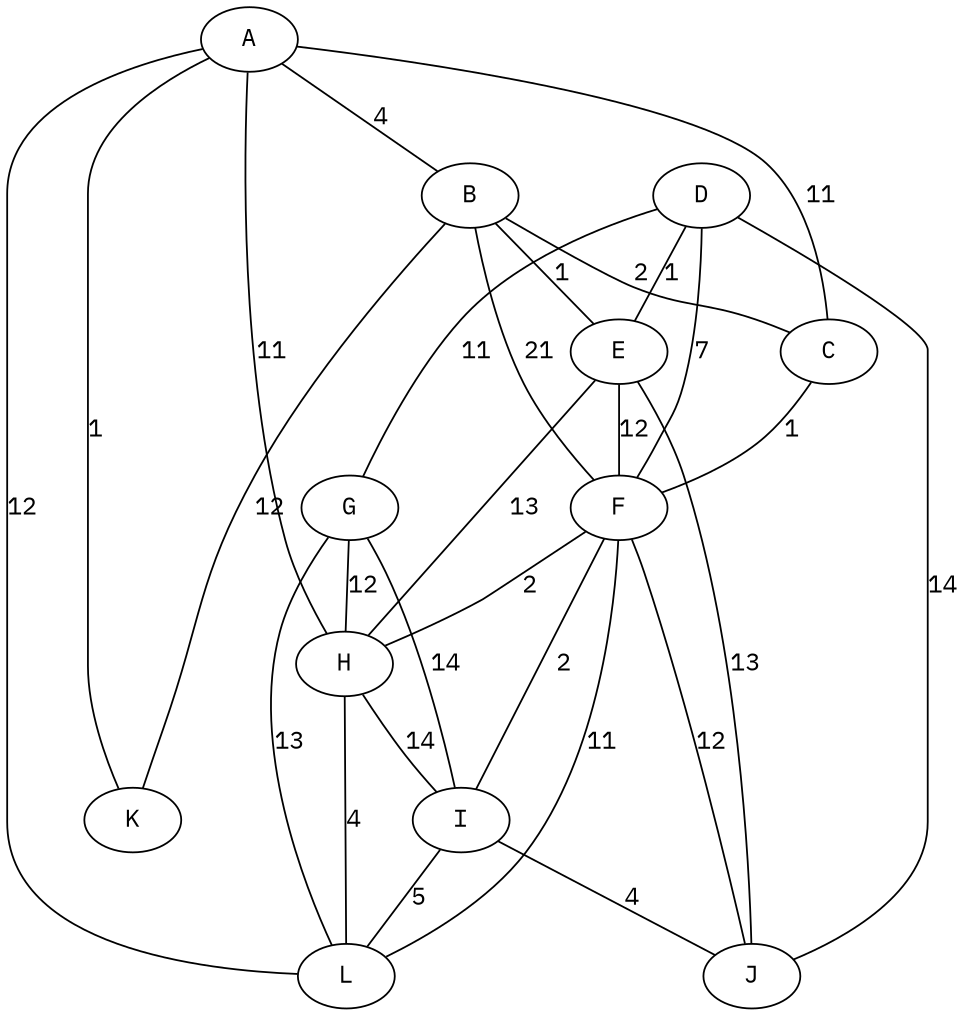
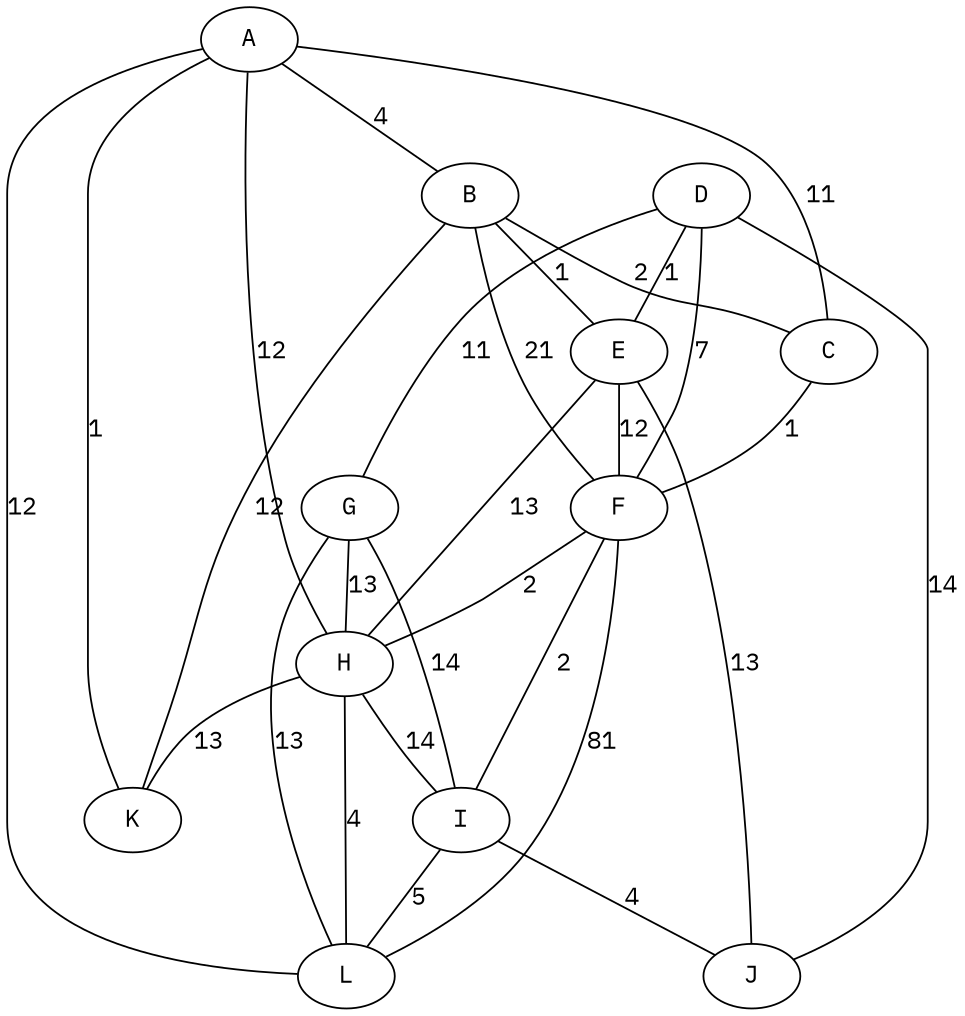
edge "A" -- "H": label "11" -> "12"
edge "G" -- "H": label "12" -> "13"
edge "H" -- "K": added, label "13"
edge "F" -- "J": removed, label "12"
edge "F" -- "L": label "11" -> "81"
